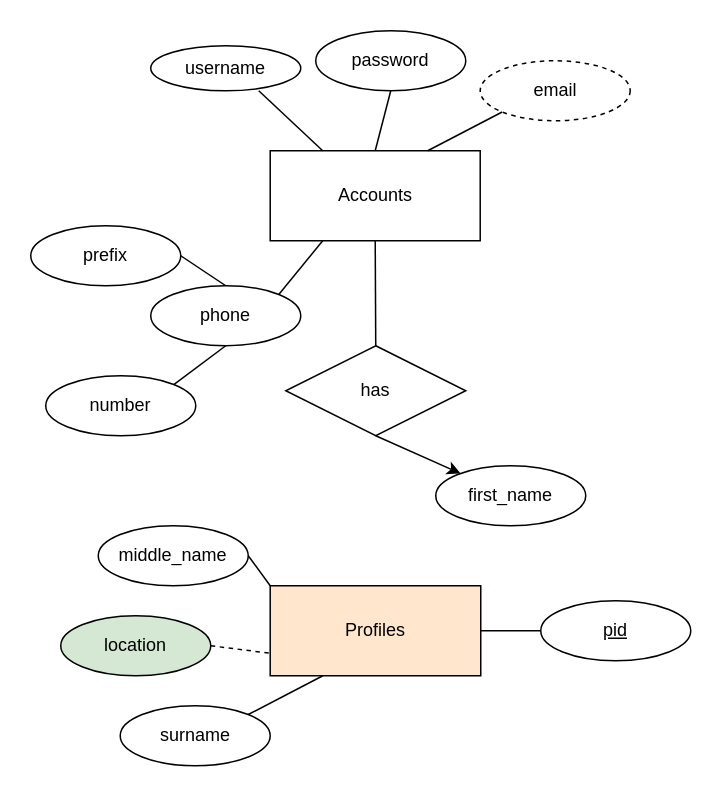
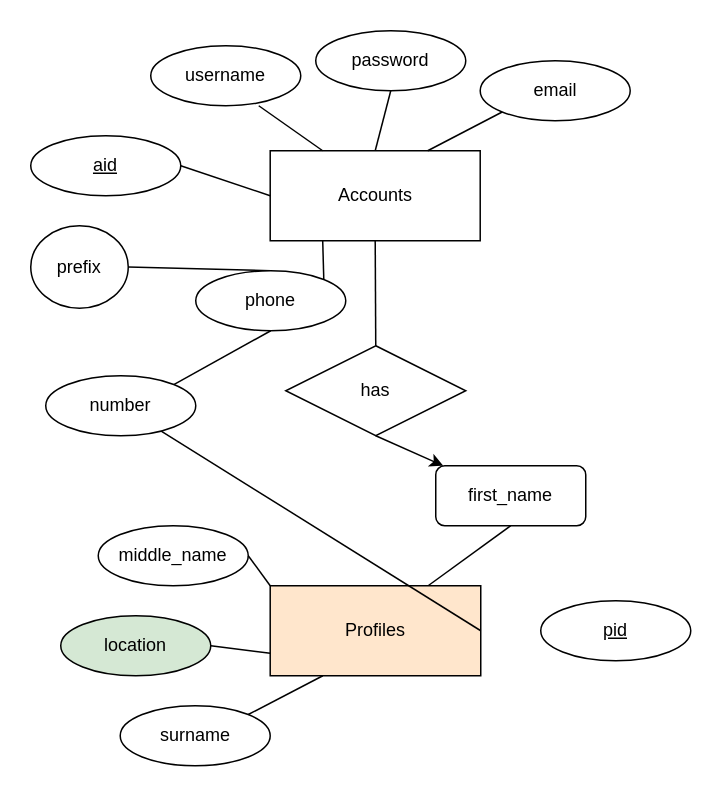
node "username": size 150x45 -> 150x60
node "email": style dashed -> solid
node "aid": added
edge "aid" -- "Accounts": added
node "prefix": size 150x60 -> 98x83
node "phone": moved (226, 316) -> (271, 301)
node "first_name": shape ellipse -> rounded rectangle
edge "first_name" -- "Profiles": added
edge "Profiles" -- "pid": now "Profiles" -- "number"
edge "Profiles" -- "location": style dashed -> solid
